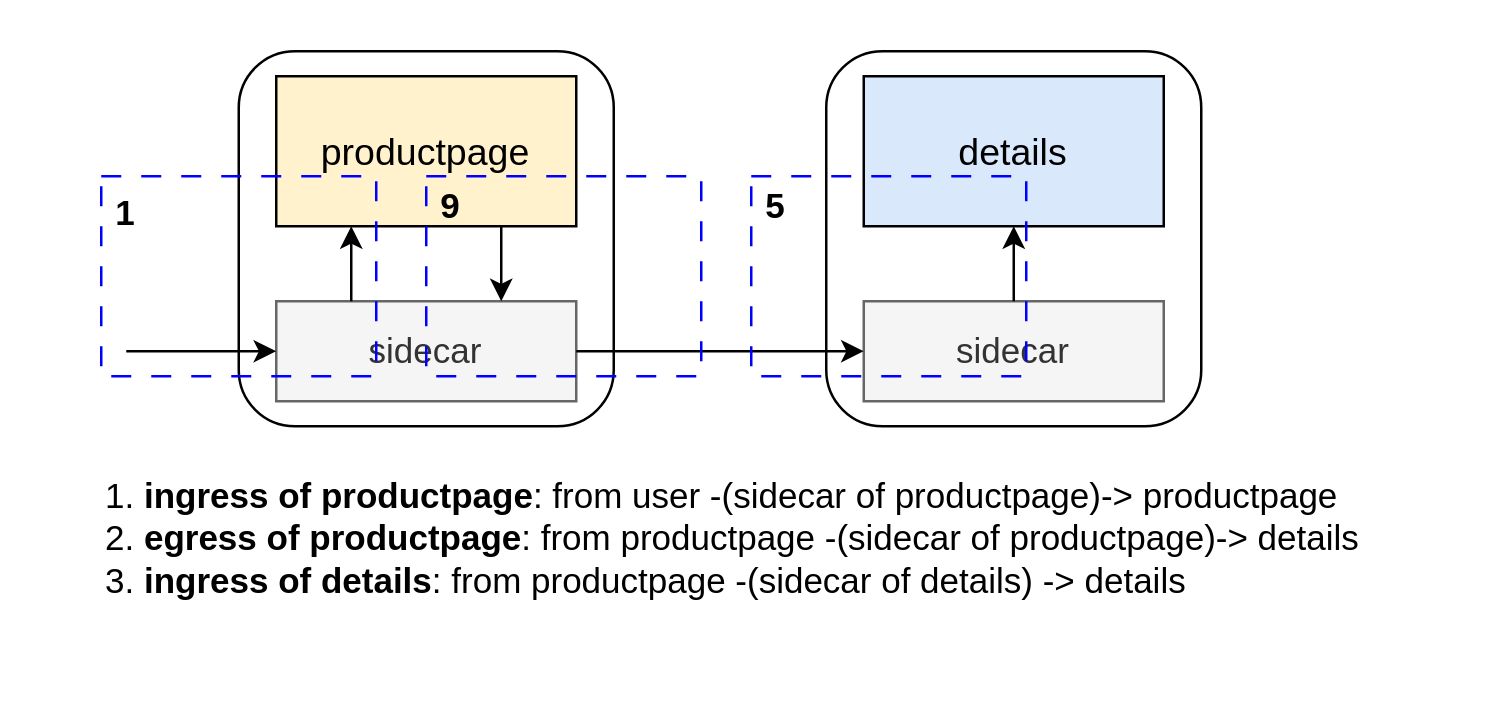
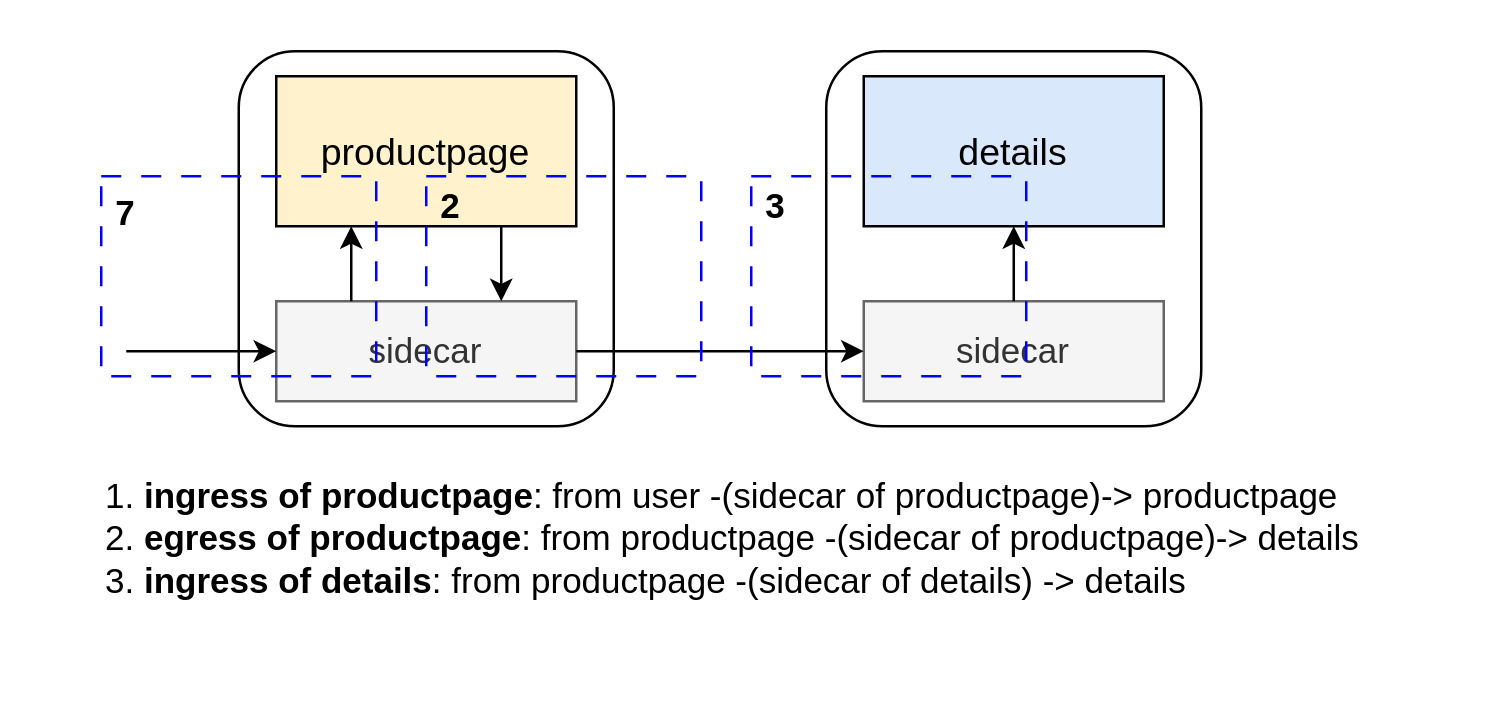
node "9": label "9" -> "2"
node "5": label "5" -> "3"
node "1": label "1" -> "7"
